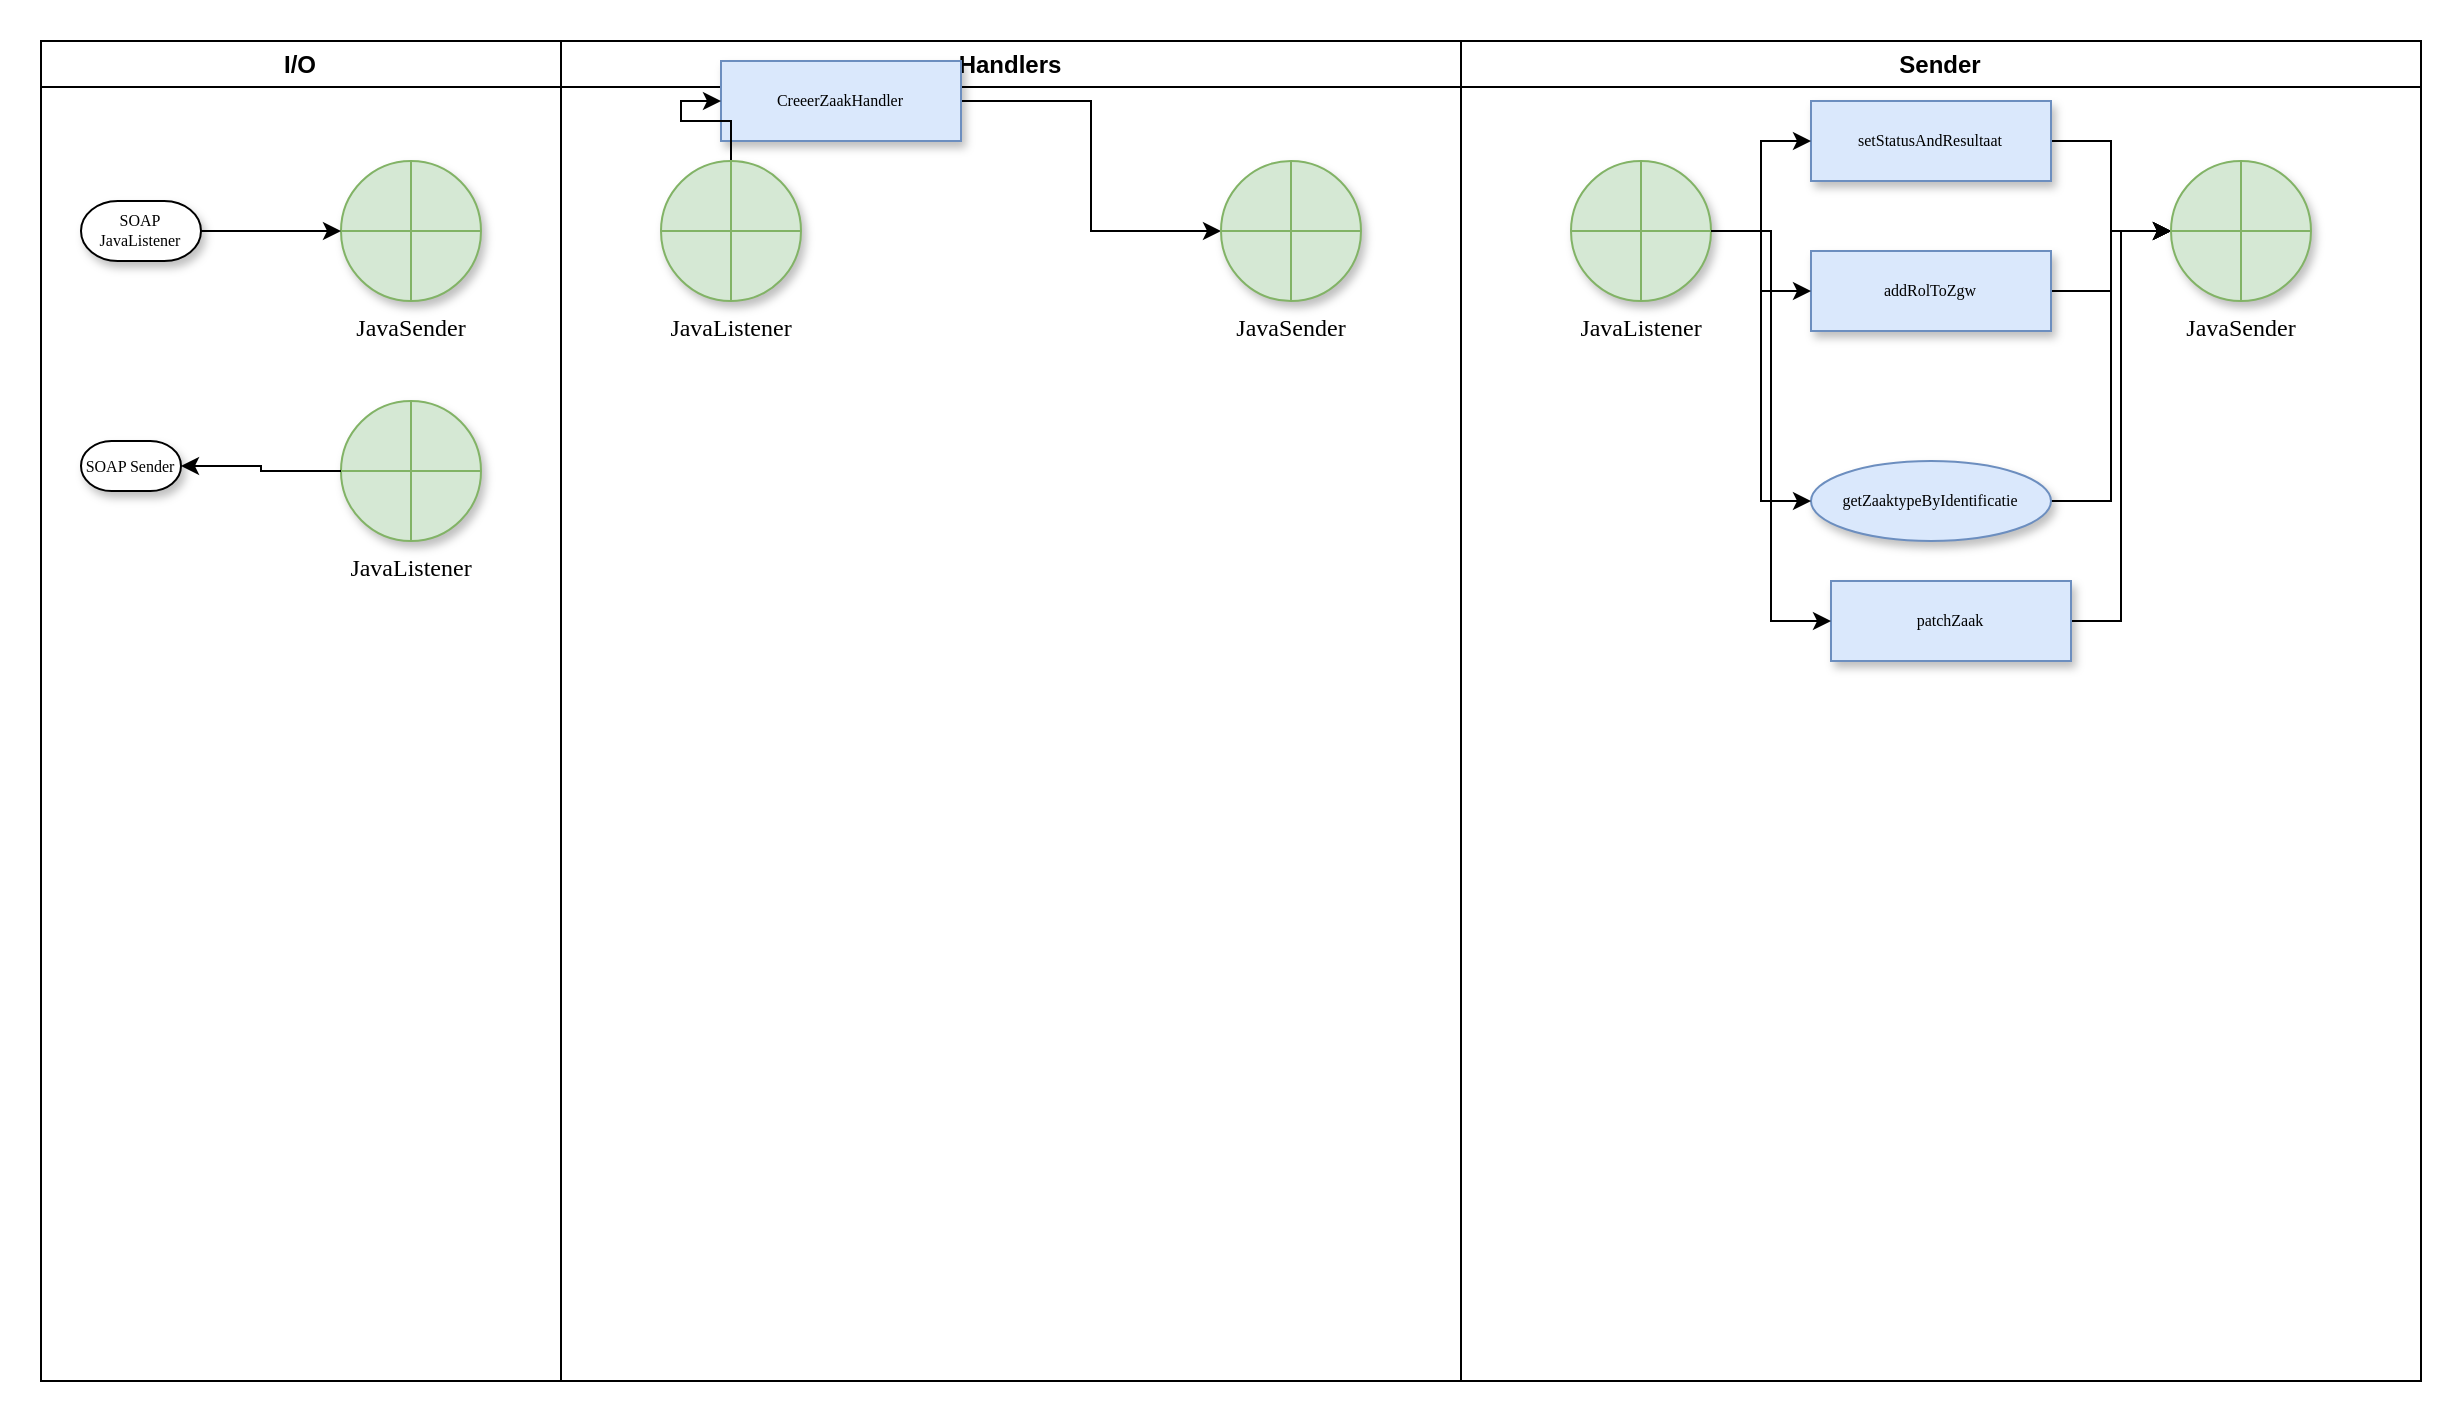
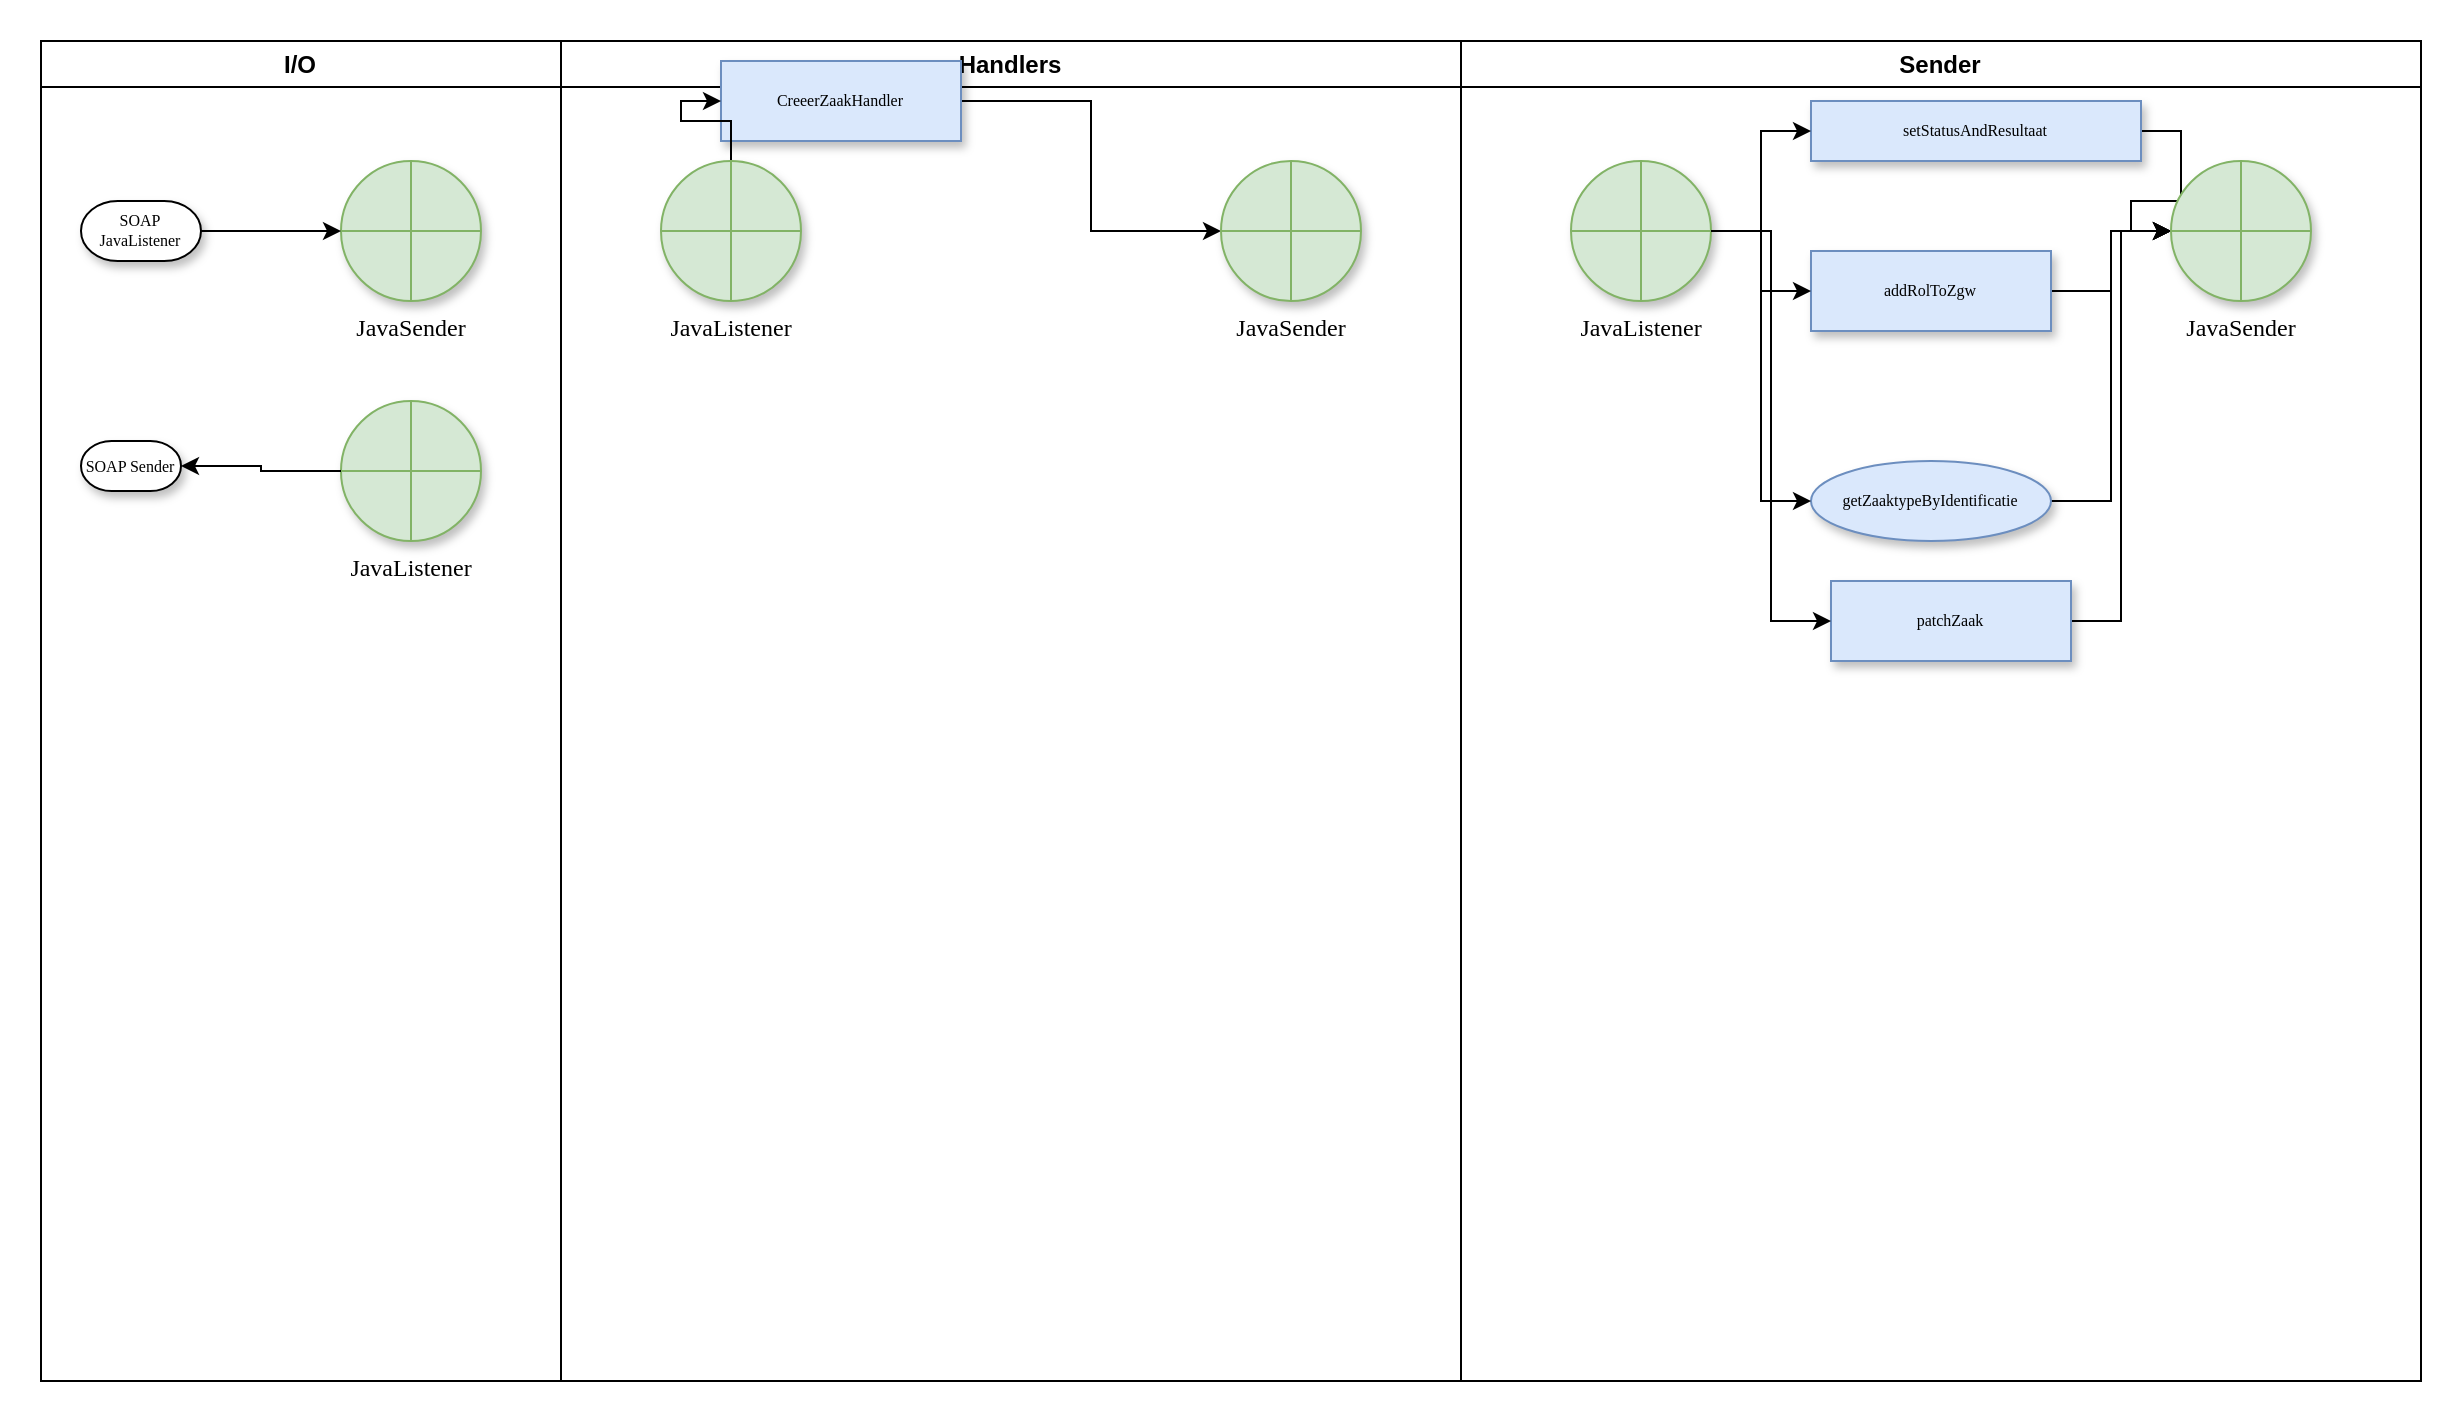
node "setStatusAndResultaat": size 240x80 -> 330x60
